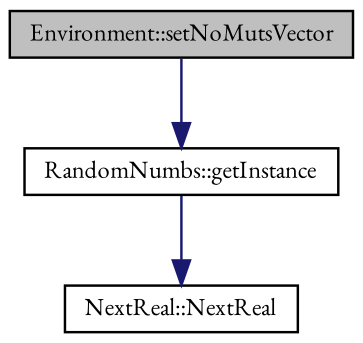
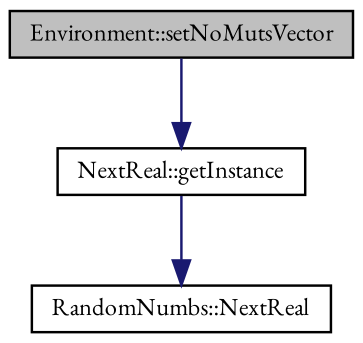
node "RandomNumbs::getInstance": label "RandomNumbs::getInstance" -> "NextReal::getInstance"
node "NextReal::NextReal": label "NextReal::NextReal" -> "RandomNumbs::NextReal"
